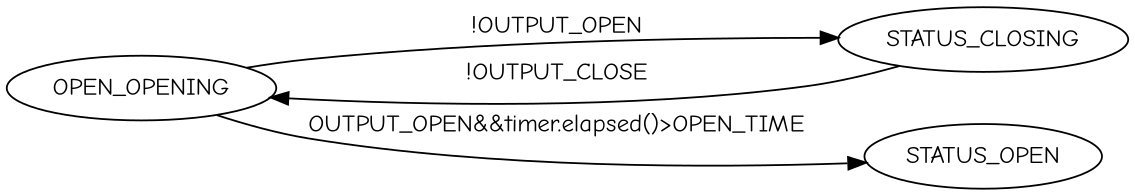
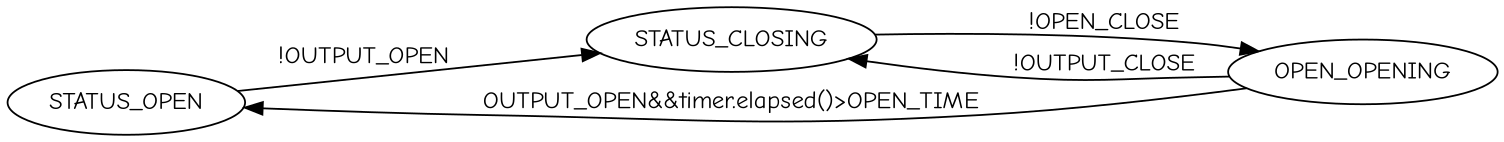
edge "OPEN_OPENING" -> "STATUS_CLOSING": label "!OUTPUT_OPEN" -> "!OUTPUT_CLOSE"
edge "STATUS_OPEN" -> "STATUS_CLOSING": added, label "!OUTPUT_OPEN"
edge "STATUS_CLOSING" -> "OPEN_OPENING": label "!OUTPUT_CLOSE" -> "!OPEN_CLOSE"
